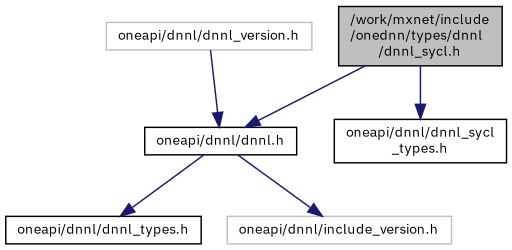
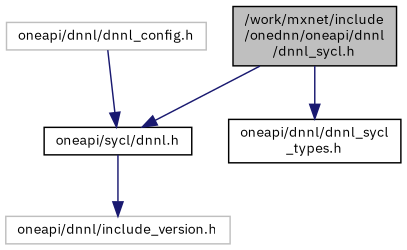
node "oneapi/dnnl/dnnl_version.h": label "oneapi/dnnl/dnnl_version.h" -> "oneapi/dnnl/dnnl_config.h"
node "/work/mxnet/include /onednn/types/dnnl /dnnl_sycl.h": label "/work/mxnet/include /onednn/types/dnnl /dnnl_sycl.h" -> "/work/mxnet/include /onednn/oneapi/dnnl /dnnl_sycl.h"
node "oneapi/dnnl/dnnl.h": label "oneapi/dnnl/dnnl.h" -> "oneapi/sycl/dnnl.h"
node "oneapi/dnnl/dnnl_types.h": removed
